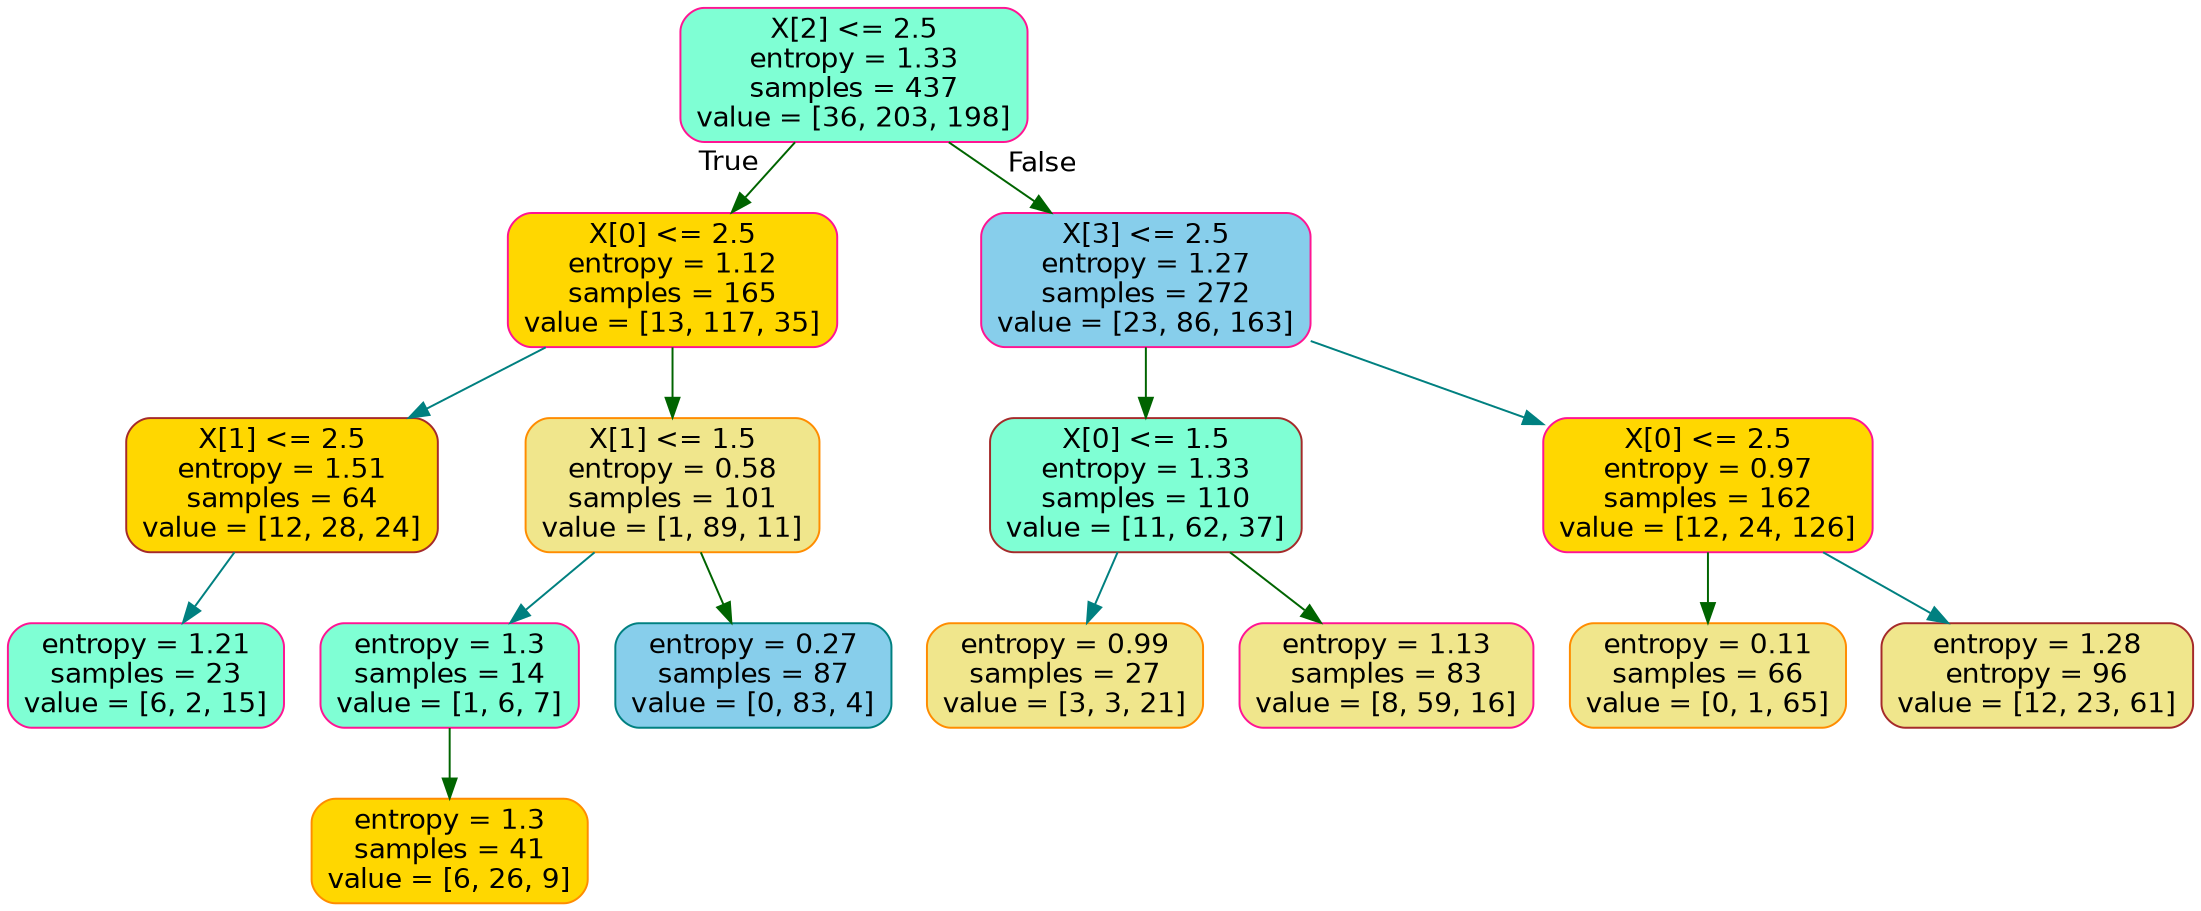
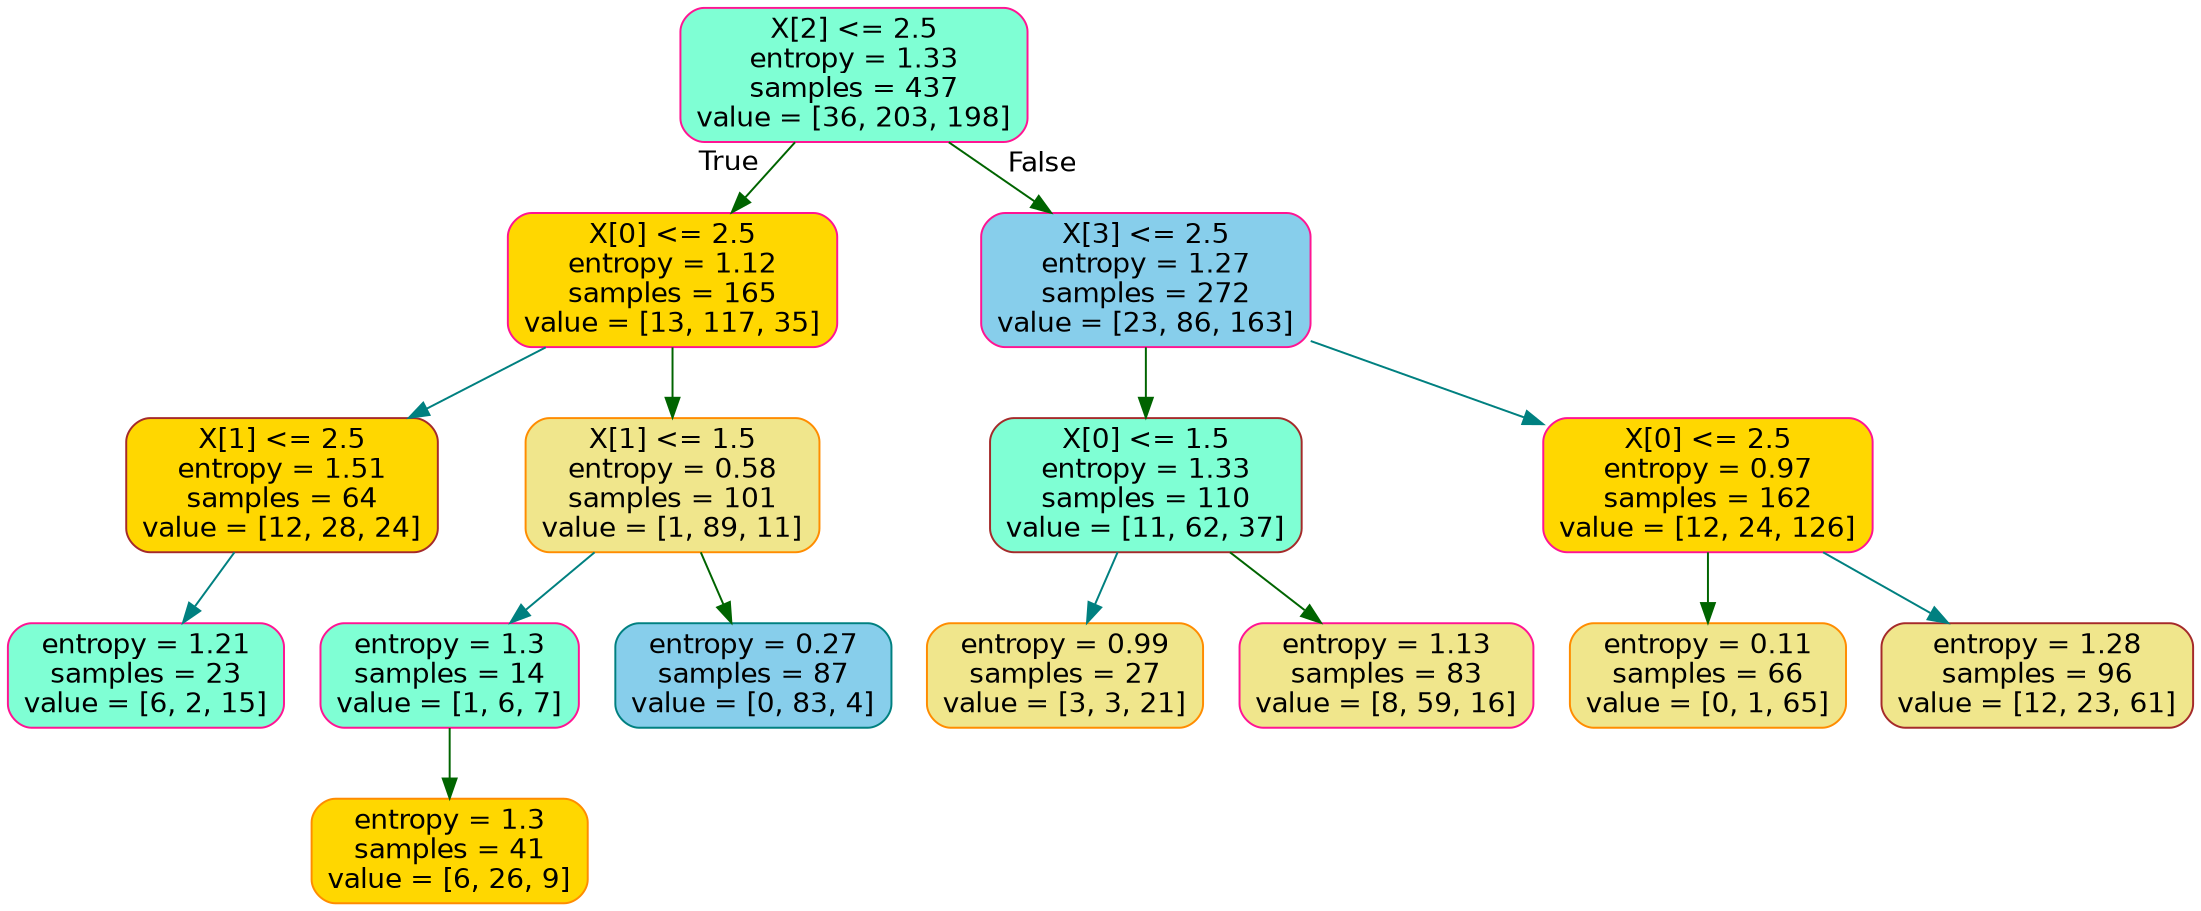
node "entropy = 1.28 entropy = 96 value = [12, 23, 61]": label "entropy = 1.28 entropy = 96 value = [12, 23, 61]" -> "entropy = 1.28 samples = 96 value = [12, 23, 61]"
